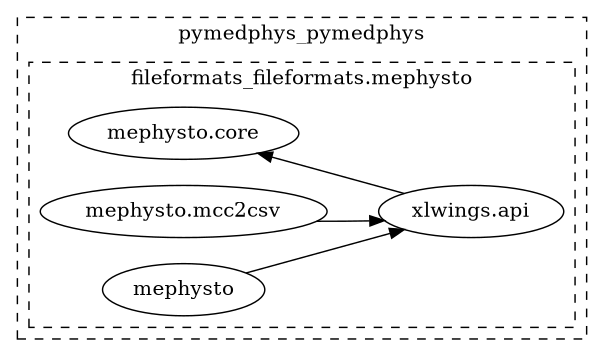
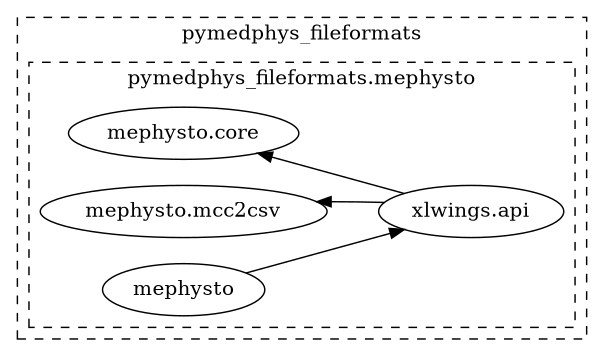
cluster "pymedphys_pymedphys": label "pymedphys_pymedphys" -> "pymedphys_fileformats"
cluster "fileformats_fileformats.mephysto": label "fileformats_fileformats.mephysto" -> "pymedphys_fileformats.mephysto"
edge "mephysto.mcc2csv" -> "xlwings.api": reversed
